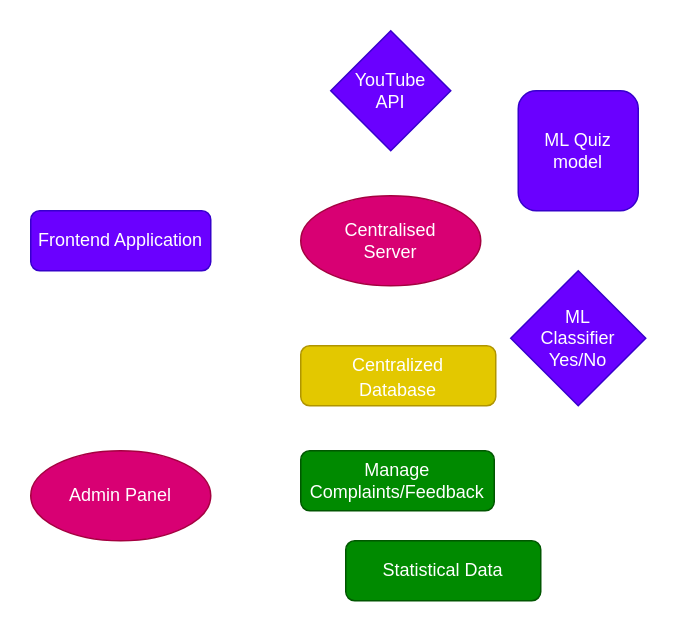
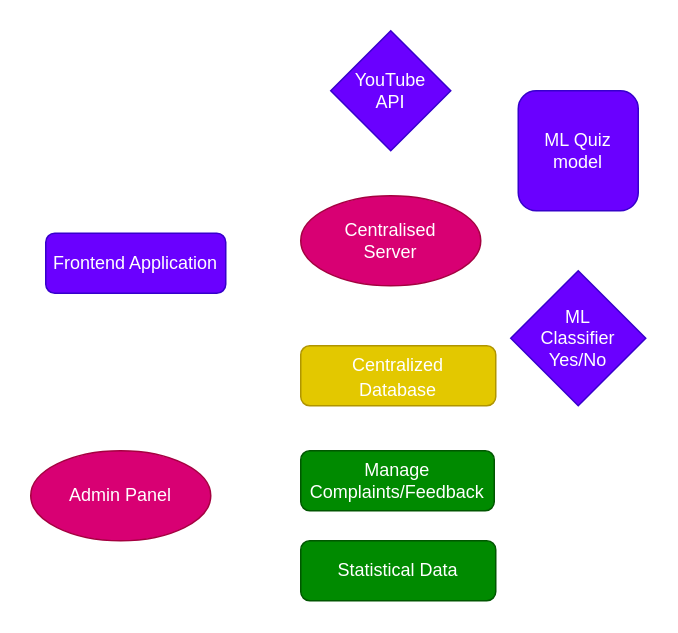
node "Frontend Application": moved (121, 241) -> (136, 263)
node "Statistical Data": moved (443, 571) -> (398, 571)
